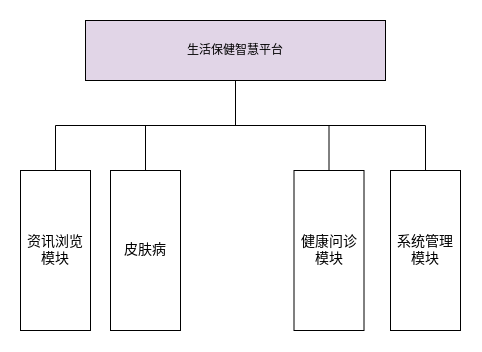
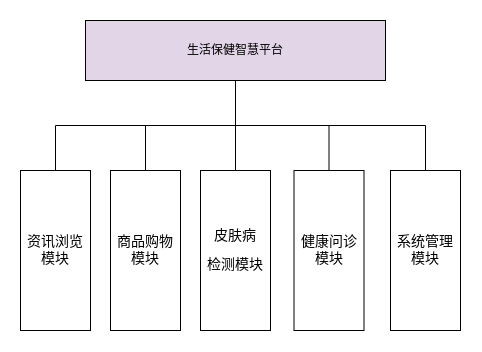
edge "生活保健智慧平台" -- "皮肤病 检测模块": added
node "皮肤病": label "皮肤病" -> "商品购物模块"
node "皮肤病 检测模块": added
